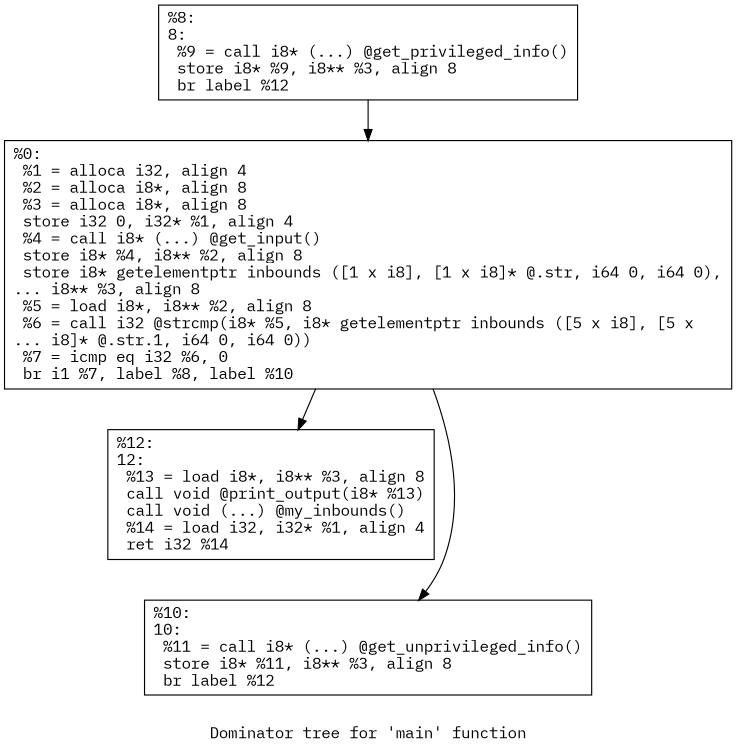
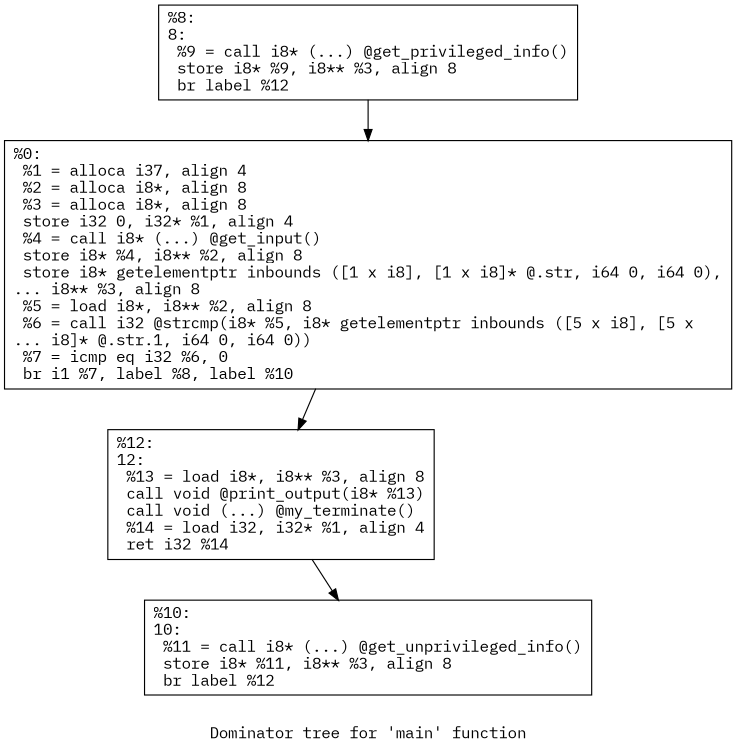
node "%0:": text "%1 = alloca i32, align 4" -> "%1 = alloca i37, align 4"
edge "%0:" -> "%10:": now "%12:" -> "%10:"
node "%12:": text "call void (...) @my_inbounds()" -> "call void (...) @my_terminate()"
